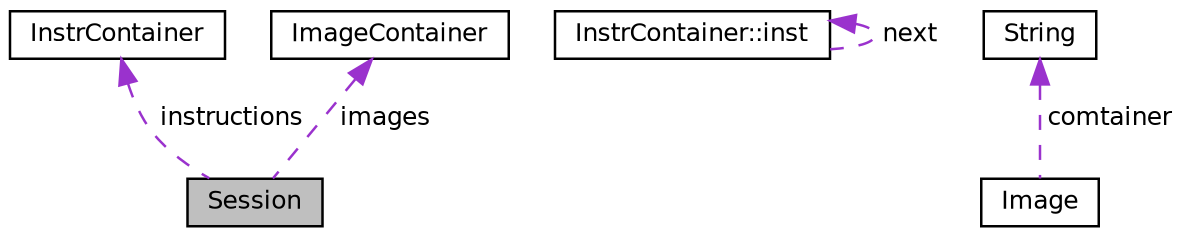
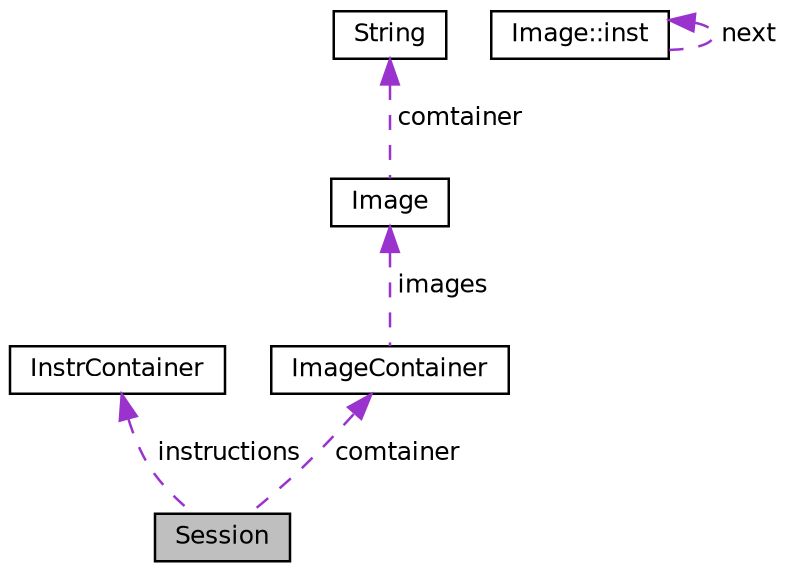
node "InstrContainer::inst": label "InstrContainer::inst" -> "Image::inst"
edge "Session" -> "ImageContainer": label " images" -> " comtainer"
edge "ImageContainer" -> "Image": added, label "images"
